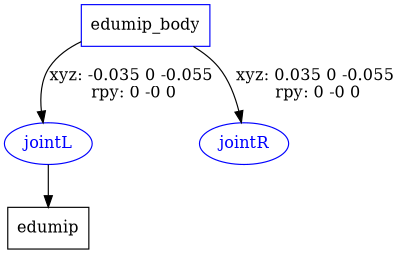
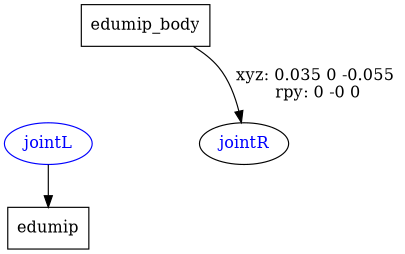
node "edumip_body": color blue -> black
edge "edumip_body" -> "jointL": removed, label "xyz: -0.035 0 -0.055 rpy: 0 -0 0"
node "jointR": color blue -> black
